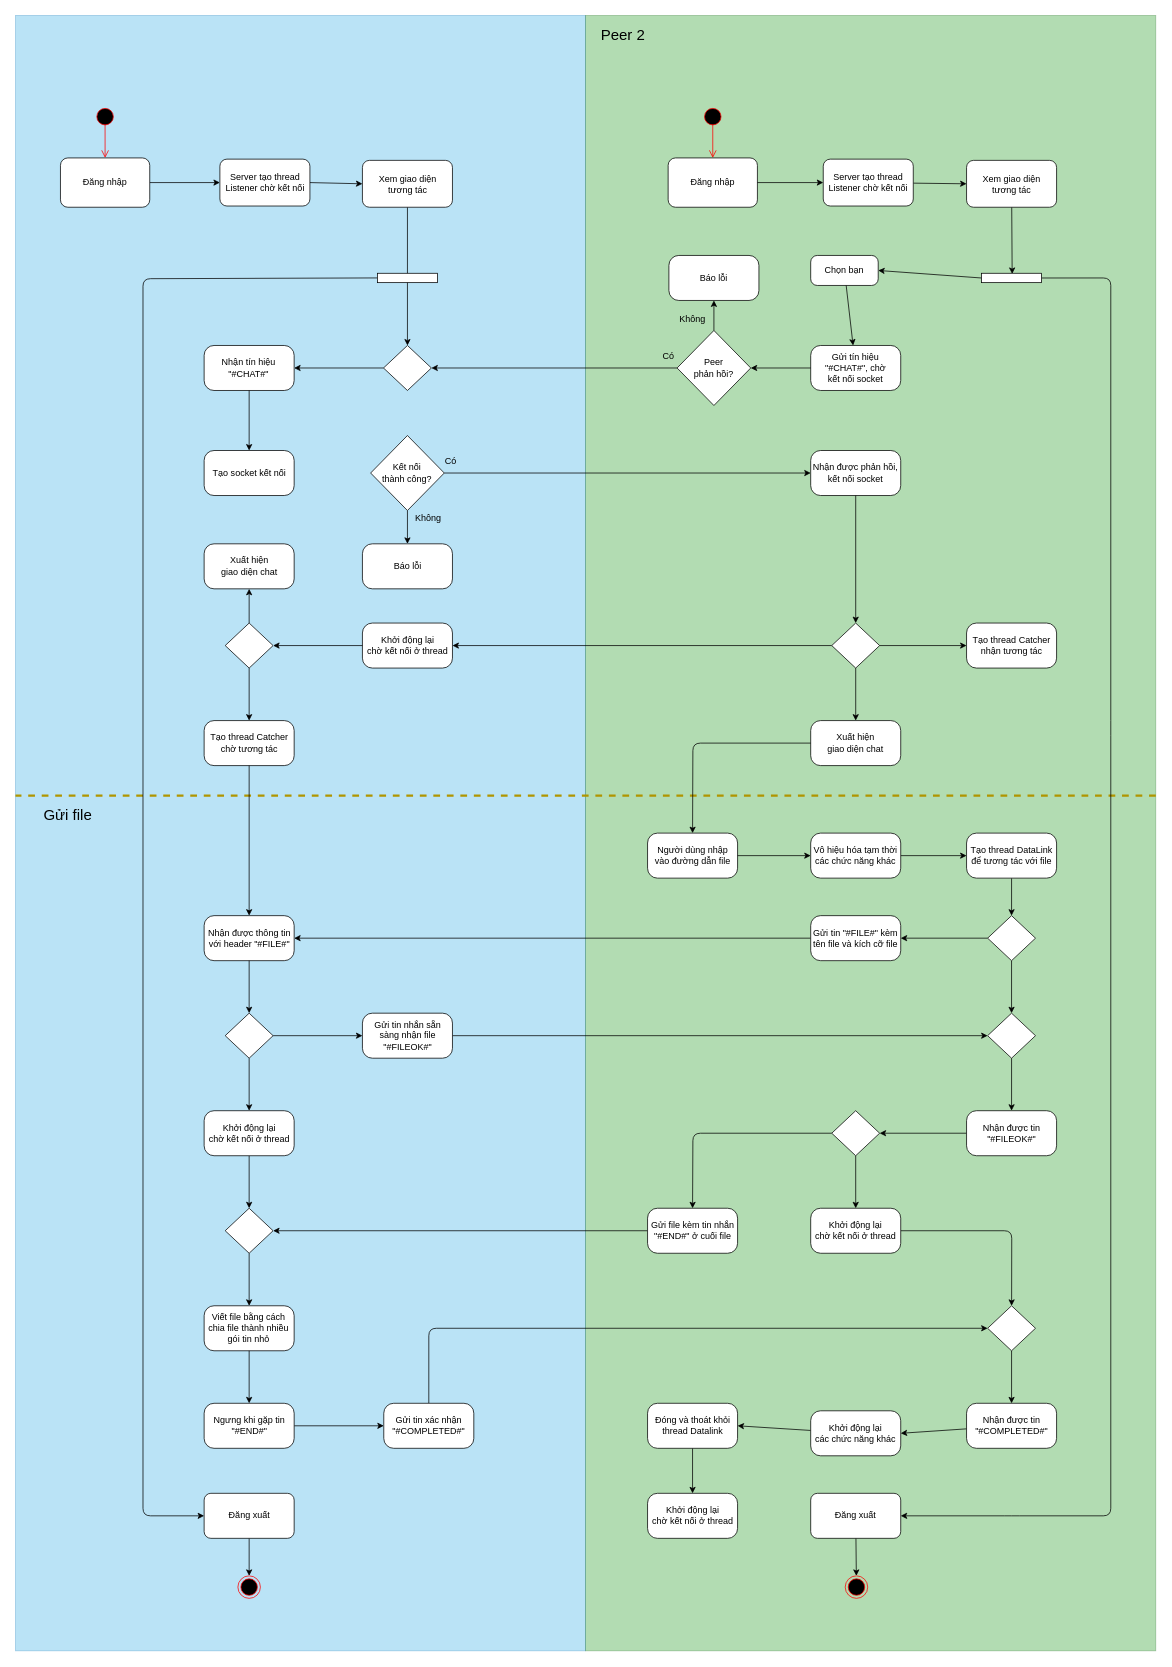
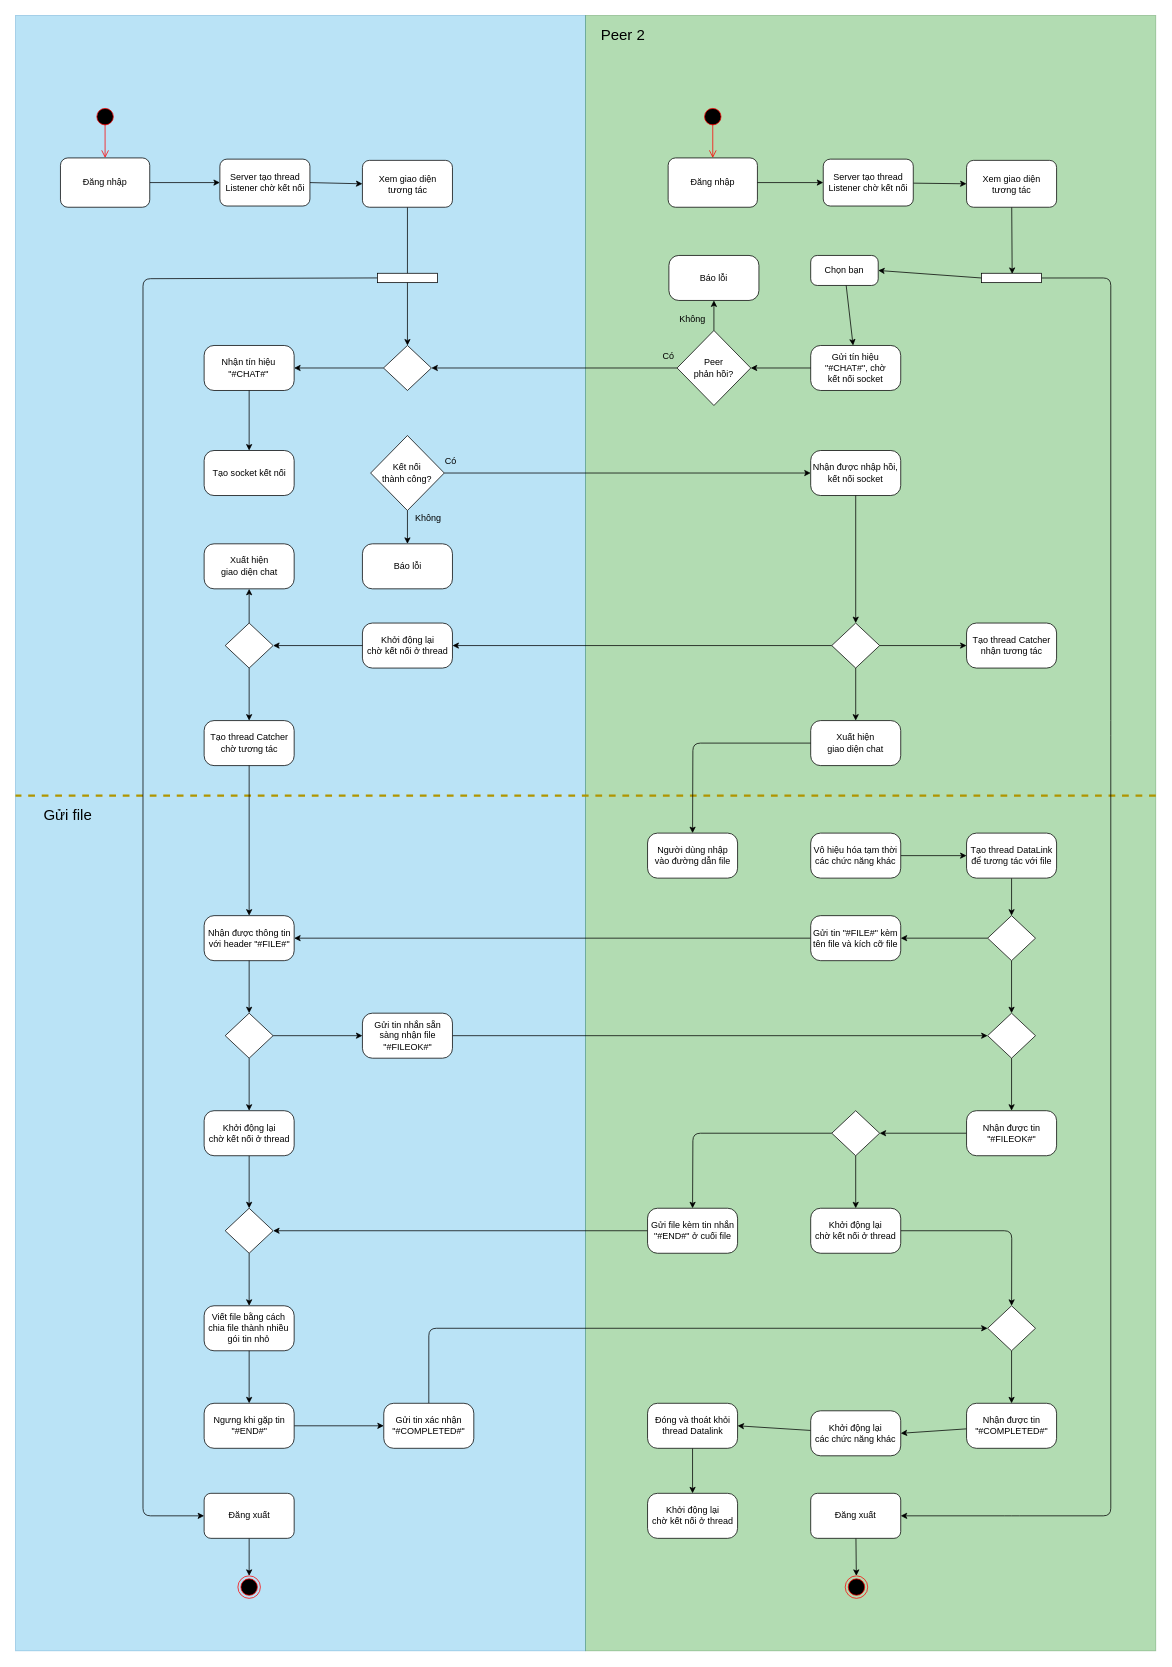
node "Nhận được phản hồi, kết nối socket": label "Nhận được phản hồi, kết nối socket" -> "Nhận được nhập hồi, kết nối socket"
edge "Người dùng nhập vào đường dẫn file" -> "Vô hiệu hóa tạm thời các chức năng khác": removed
